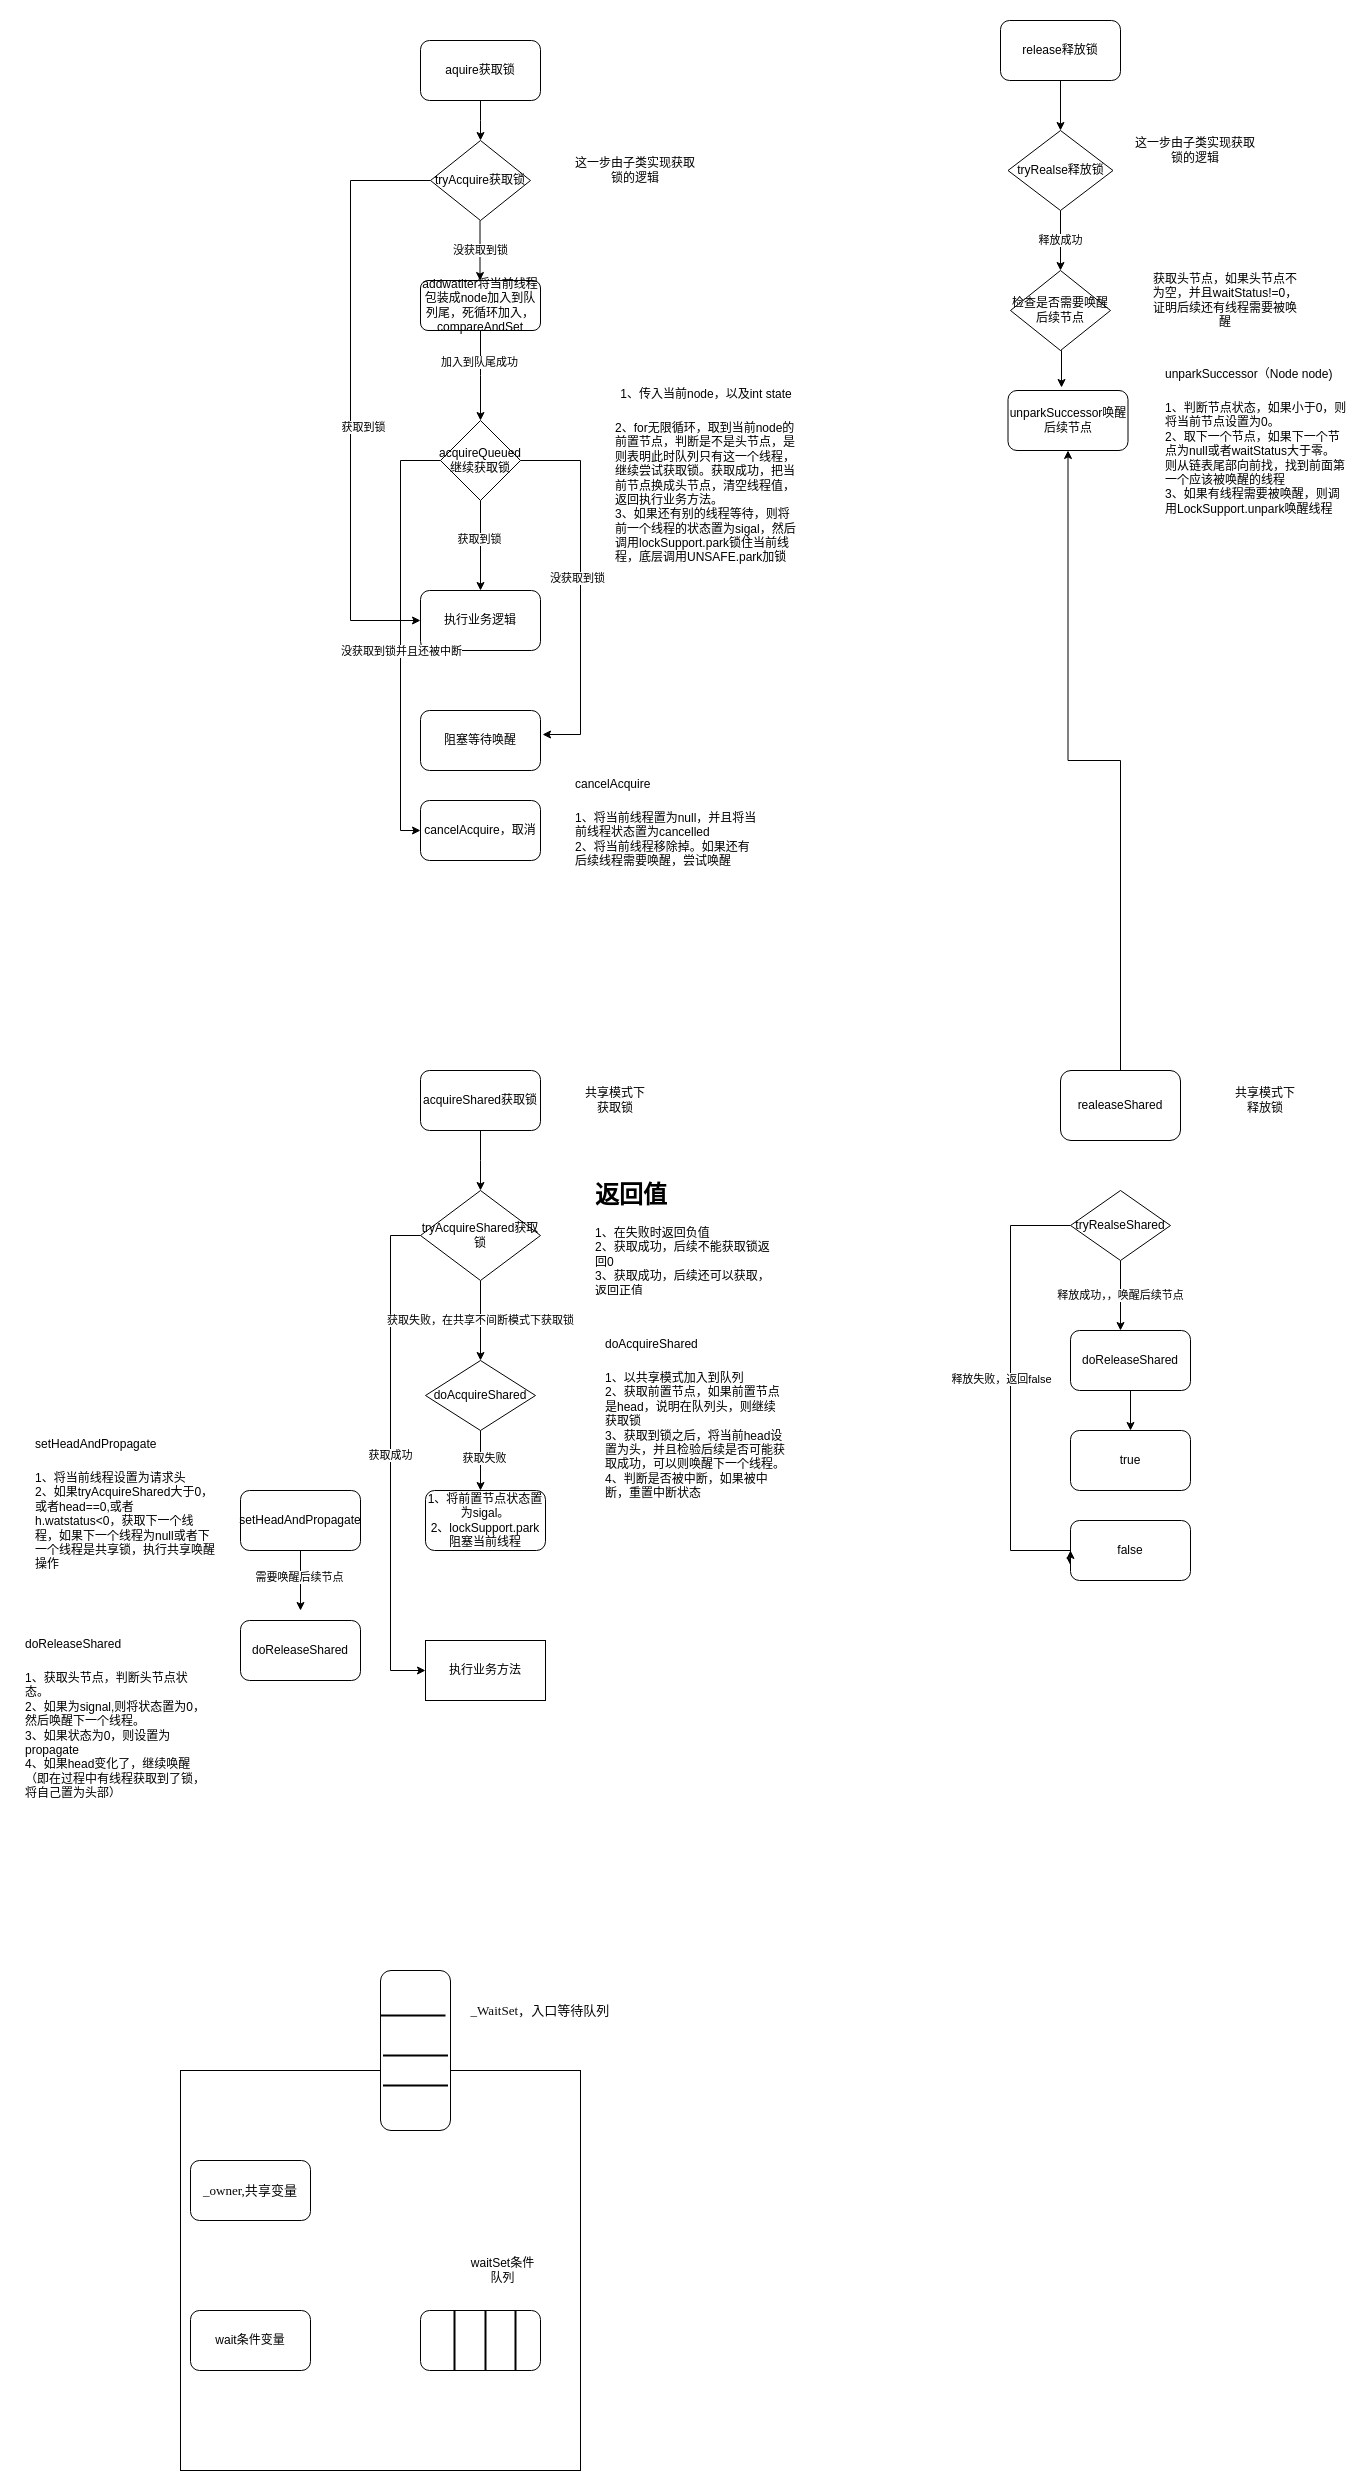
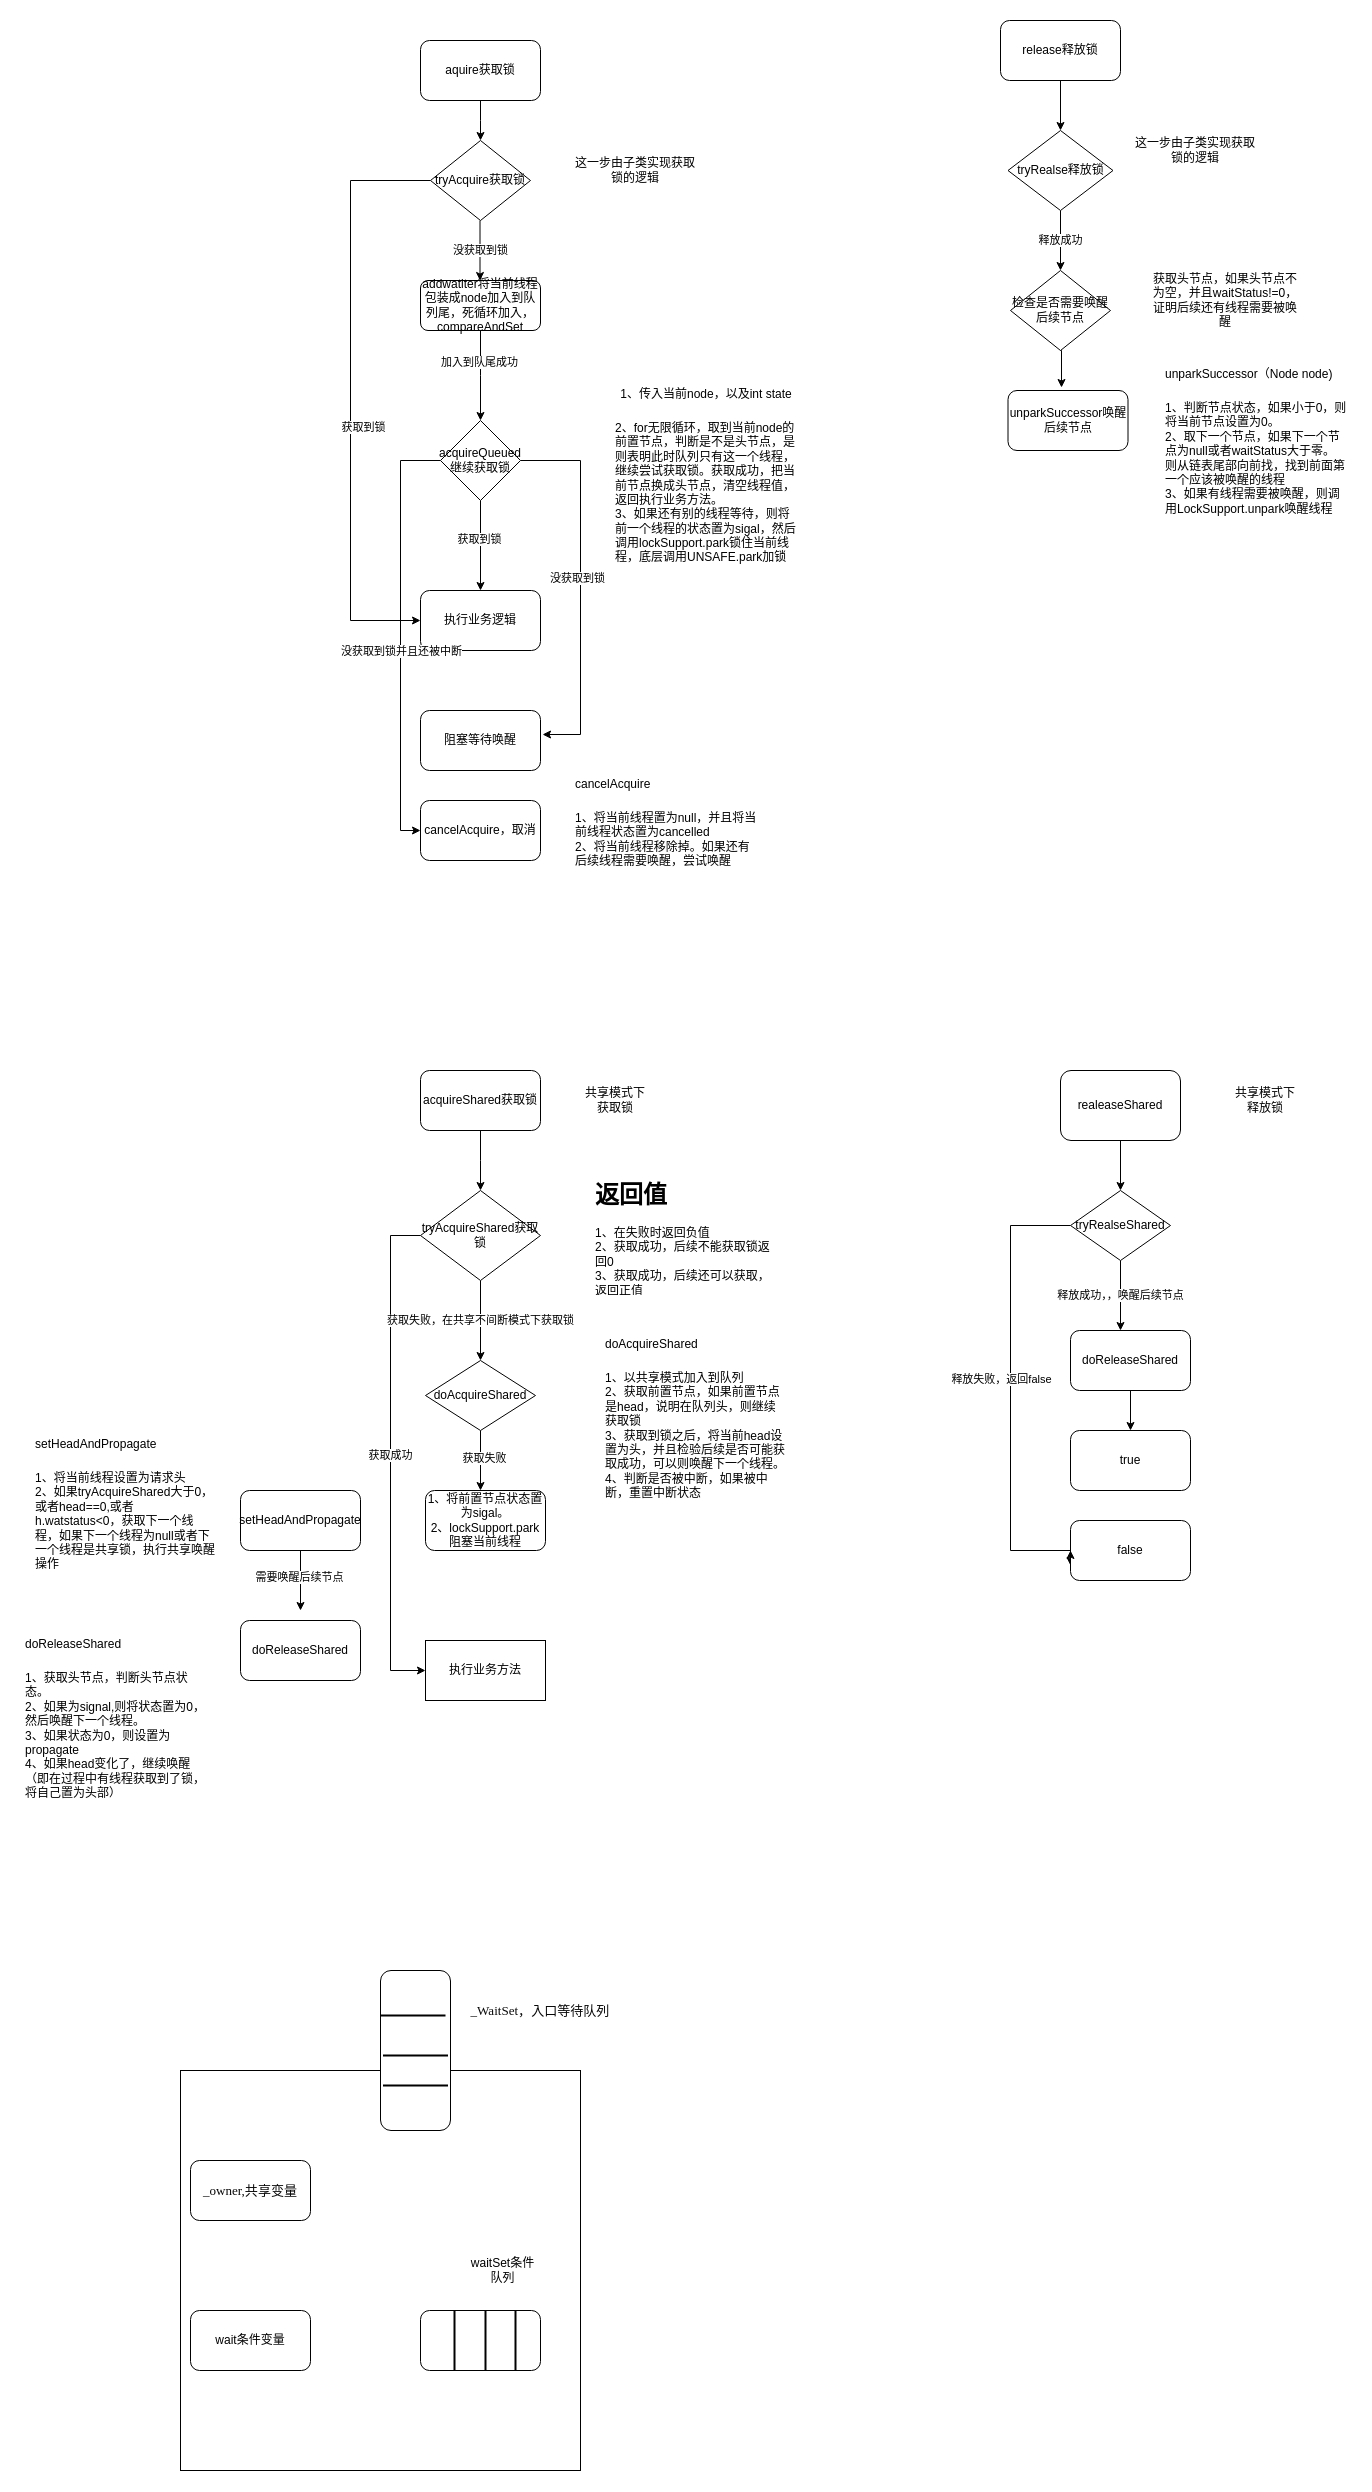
edge "realeaseShared" -> "unparkSuccessor唤醒后续节点": now "realeaseShared" -> "tryRealseShared"
